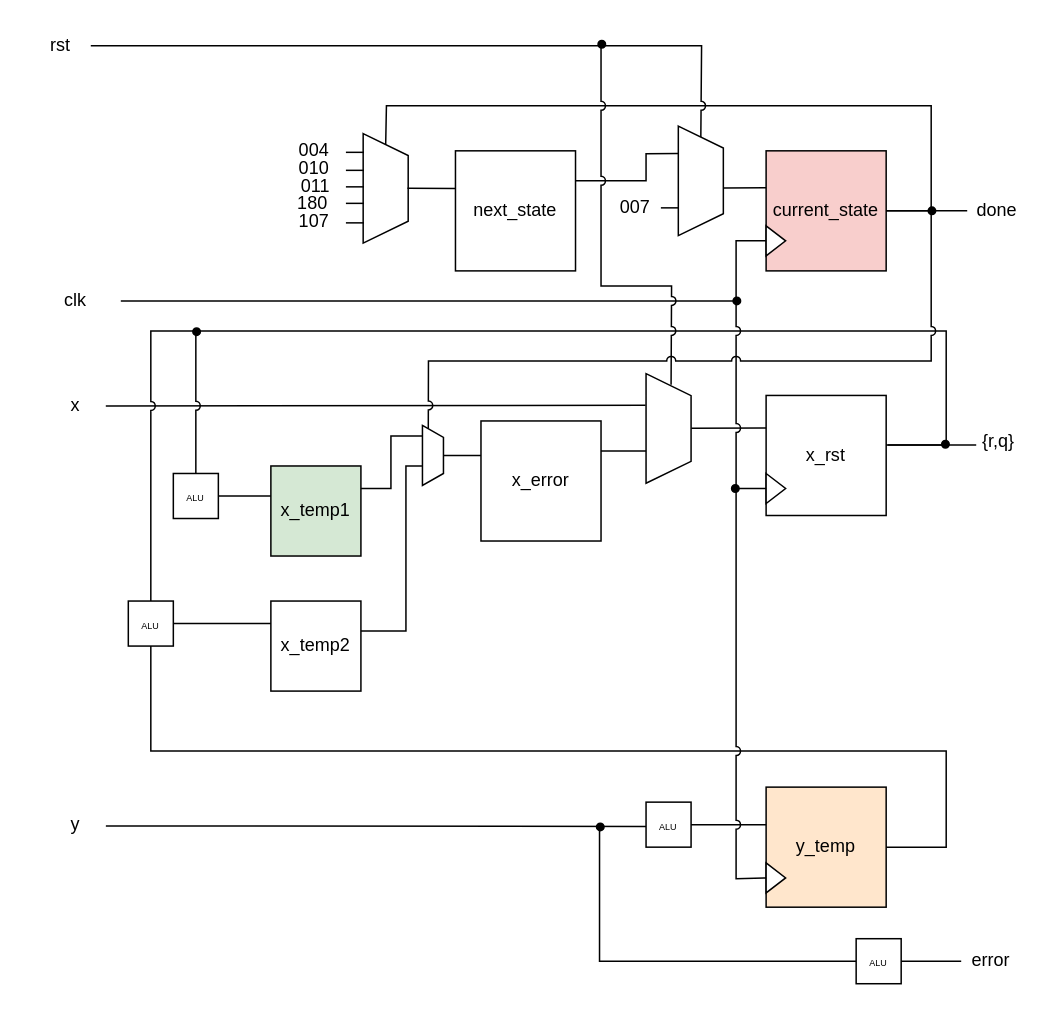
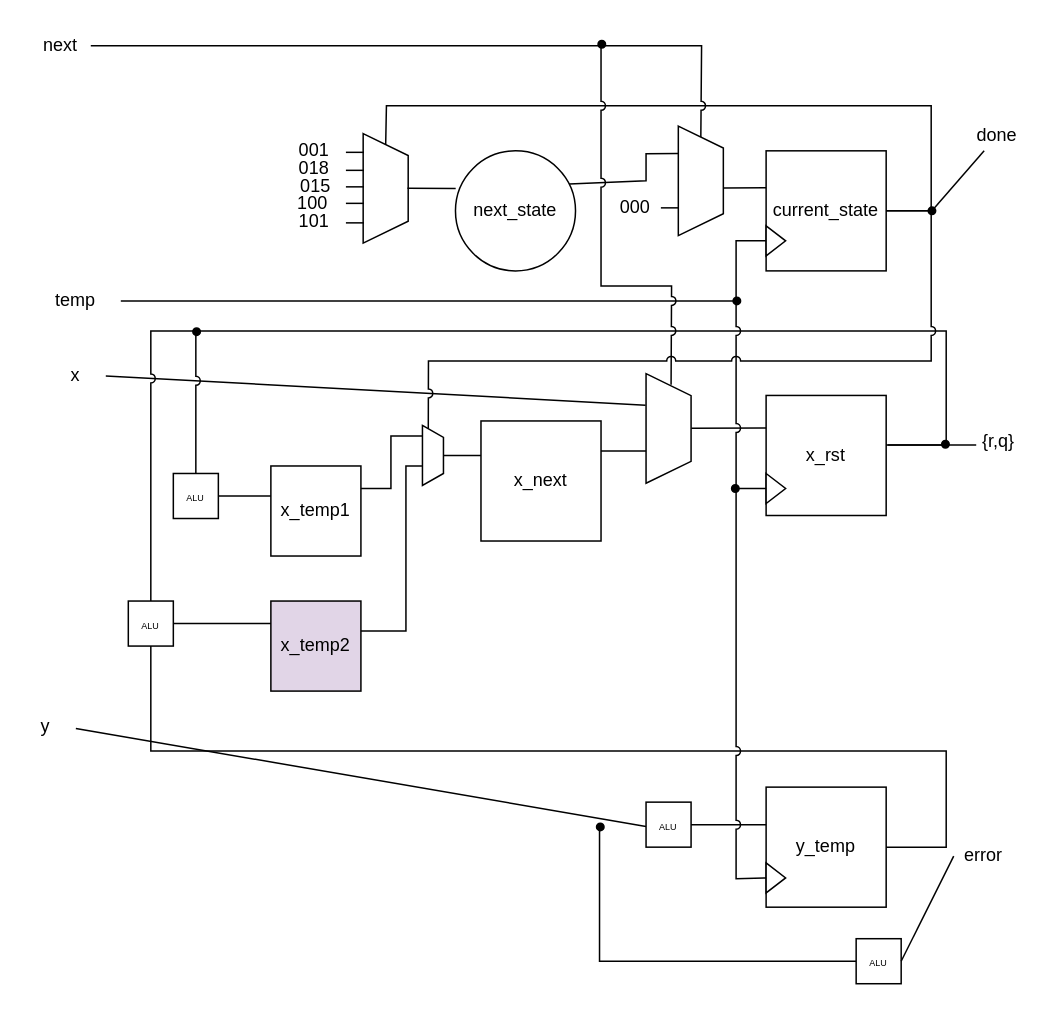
node "rst": label "rst" -> "next"
node "004": label "004" -> "001"
node "010": label "010" -> "018"
node "011": label "011" -> "015"
node "180": label "180" -> "100"
node "007": label "007" -> "000"
node "next_state": shape rectangle -> ellipse
node "current_state": fillcolor #f8cecc -> #ffffff
node "done": moved (997, 211) -> (997, 136)
node "107": label "107" -> "101"
node "clk": label "clk" -> "temp"
node "x": moved (76, 406) -> (76, 376)
node "x_error": label "x_error" -> "x_next"
node "x_temp1": fillcolor #d5e8d4 -> #ffffff
node "x_temp2": fillcolor #ffffff -> #e1d5e7
node "y": moved (76, 824) -> (46, 727)
node "y_temp": fillcolor #ffe6cc -> #ffffff
node "error": moved (991, 961) -> (983, 856)
